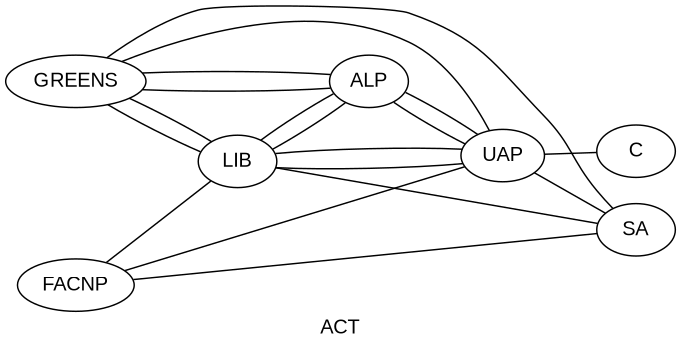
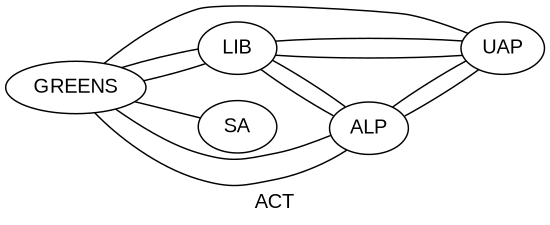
node "C": removed
edge "UAP" -- "SA": removed
edge "LIB" -- "SA": removed
node "FACNP": removed
